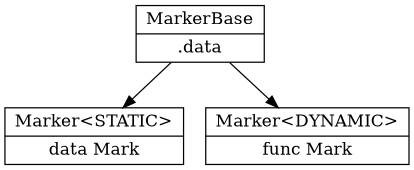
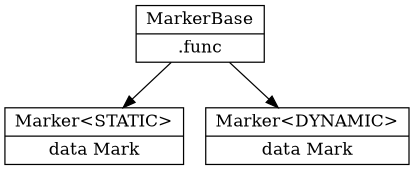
node "MarkerBase": text ".data" -> ".func"
node "Marker<DYNAMIC>": text "func Mark" -> "data Mark"
